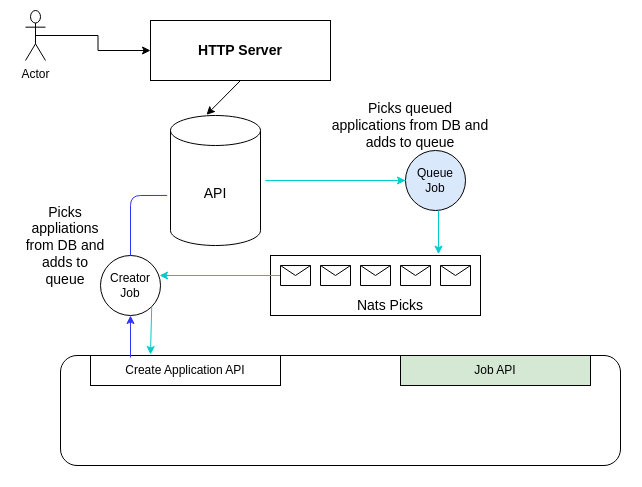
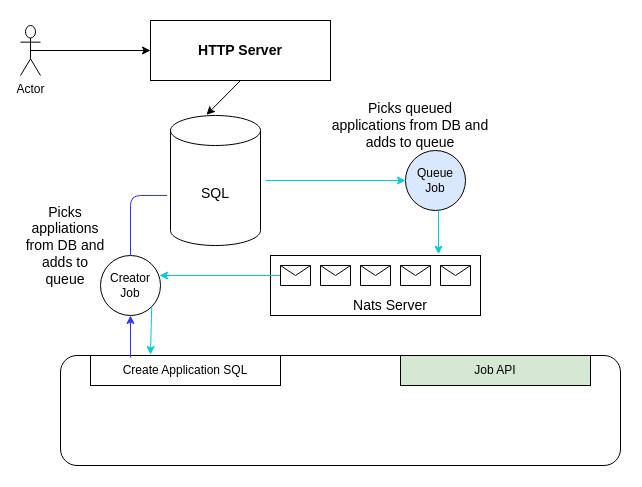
node "Actor": moved (36, 36) -> (31, 51)
node "API": label "API" -> "SQL"
node "Nats Picks": label "Nats Picks" -> "Nats Server"
node "Create Application API": label "Create Application API" -> "Create Application SQL"
